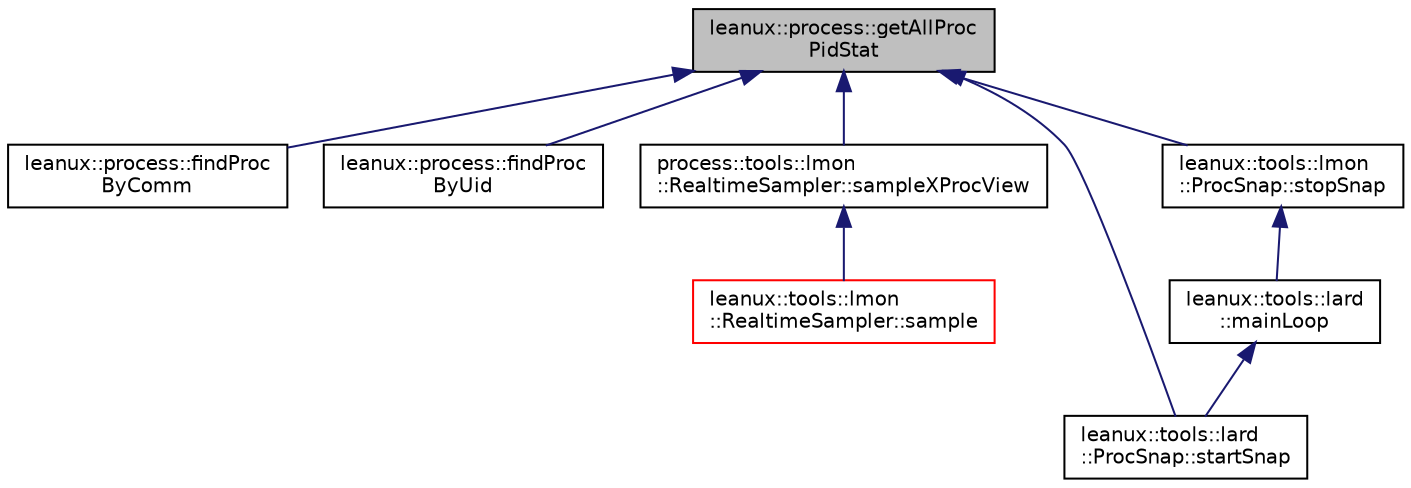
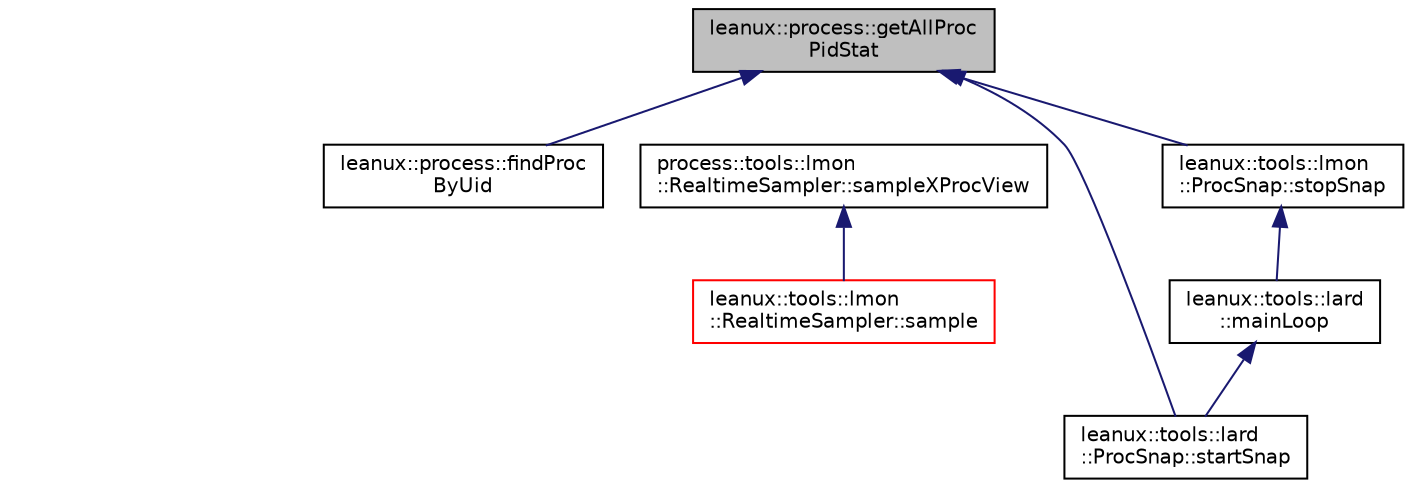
edge "process::tools::lmon ::RealtimeSampler::sampleXProcView" -> "leanux::process::getAllProc PidStat": removed
node "leanux::process::findProc ByComm": removed
